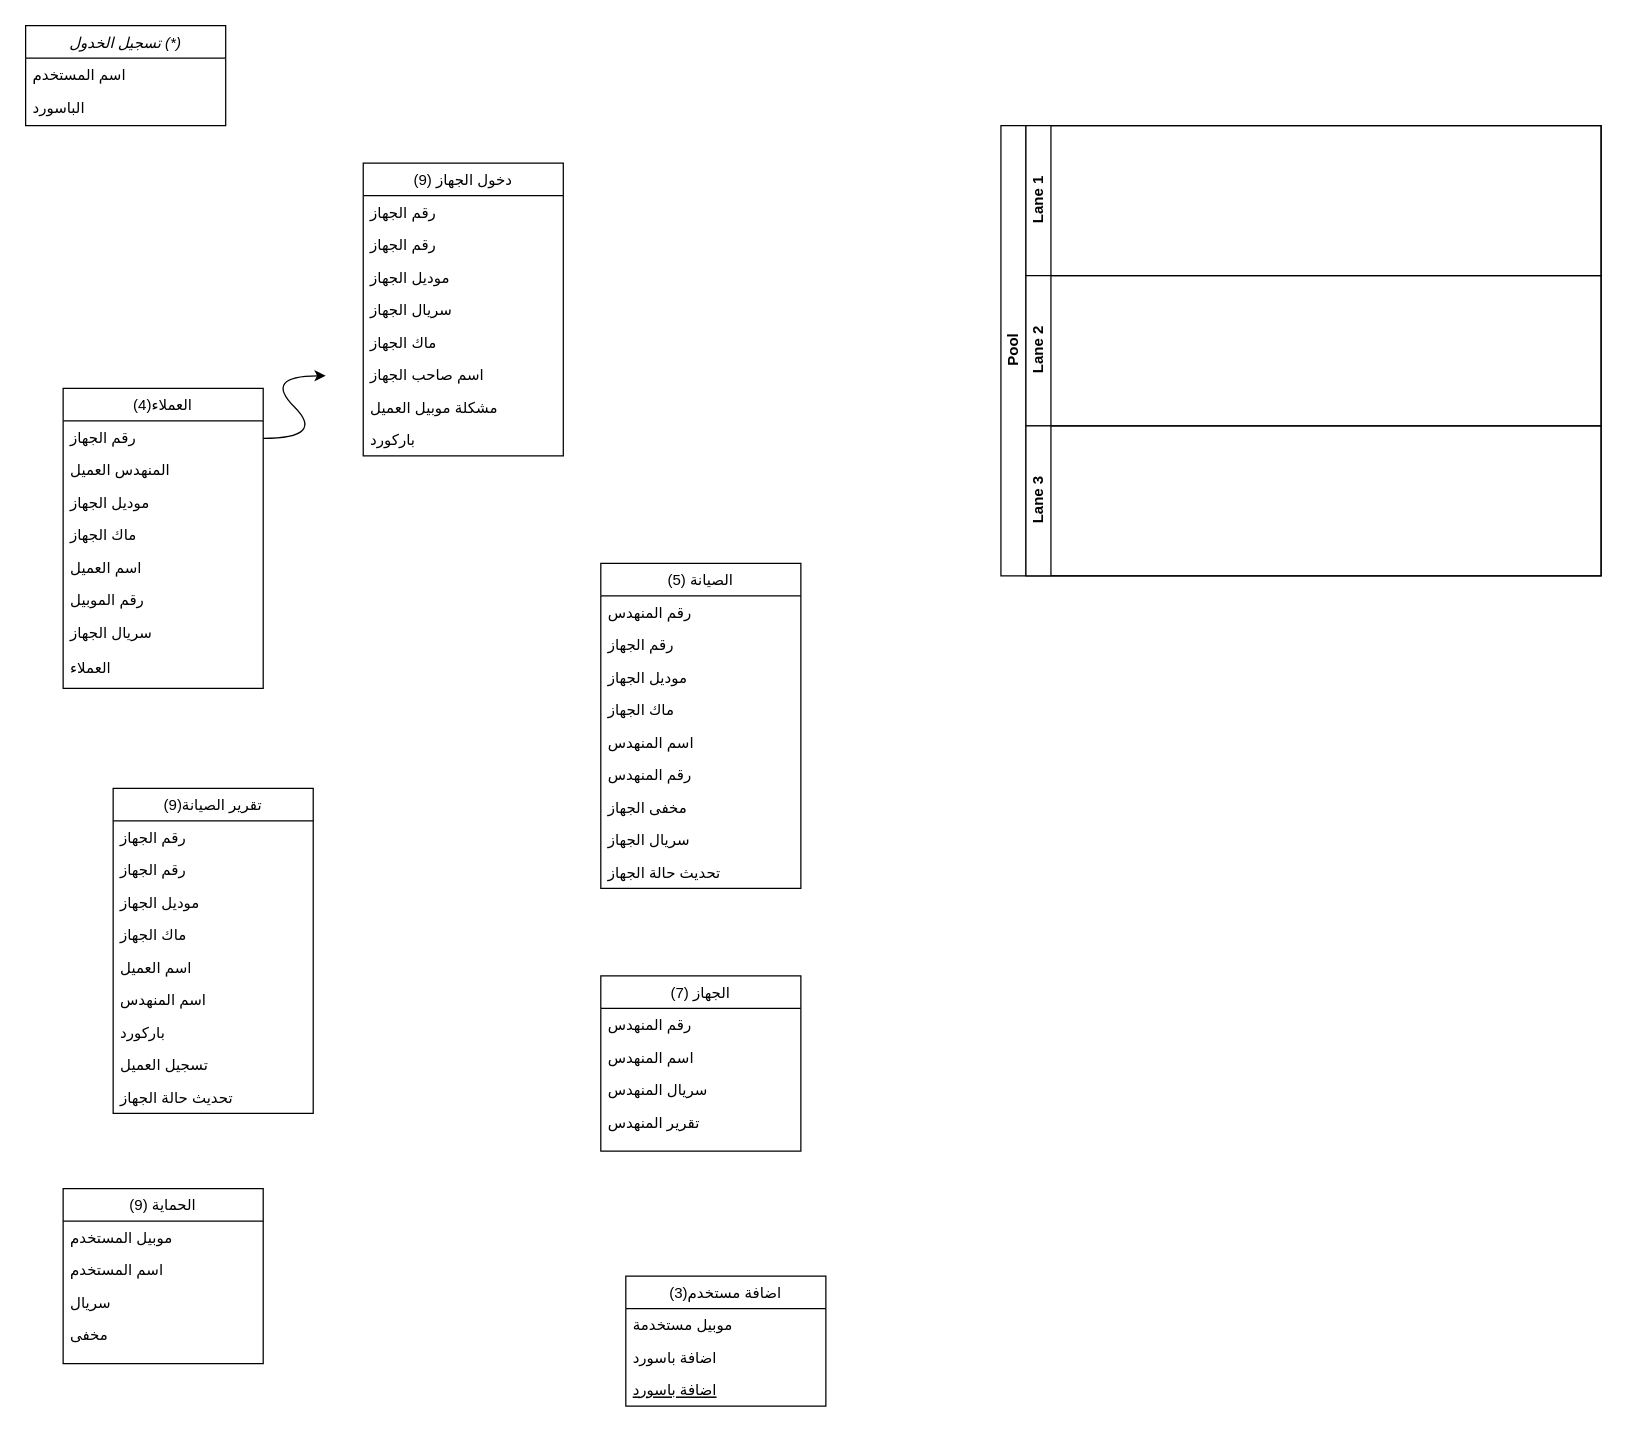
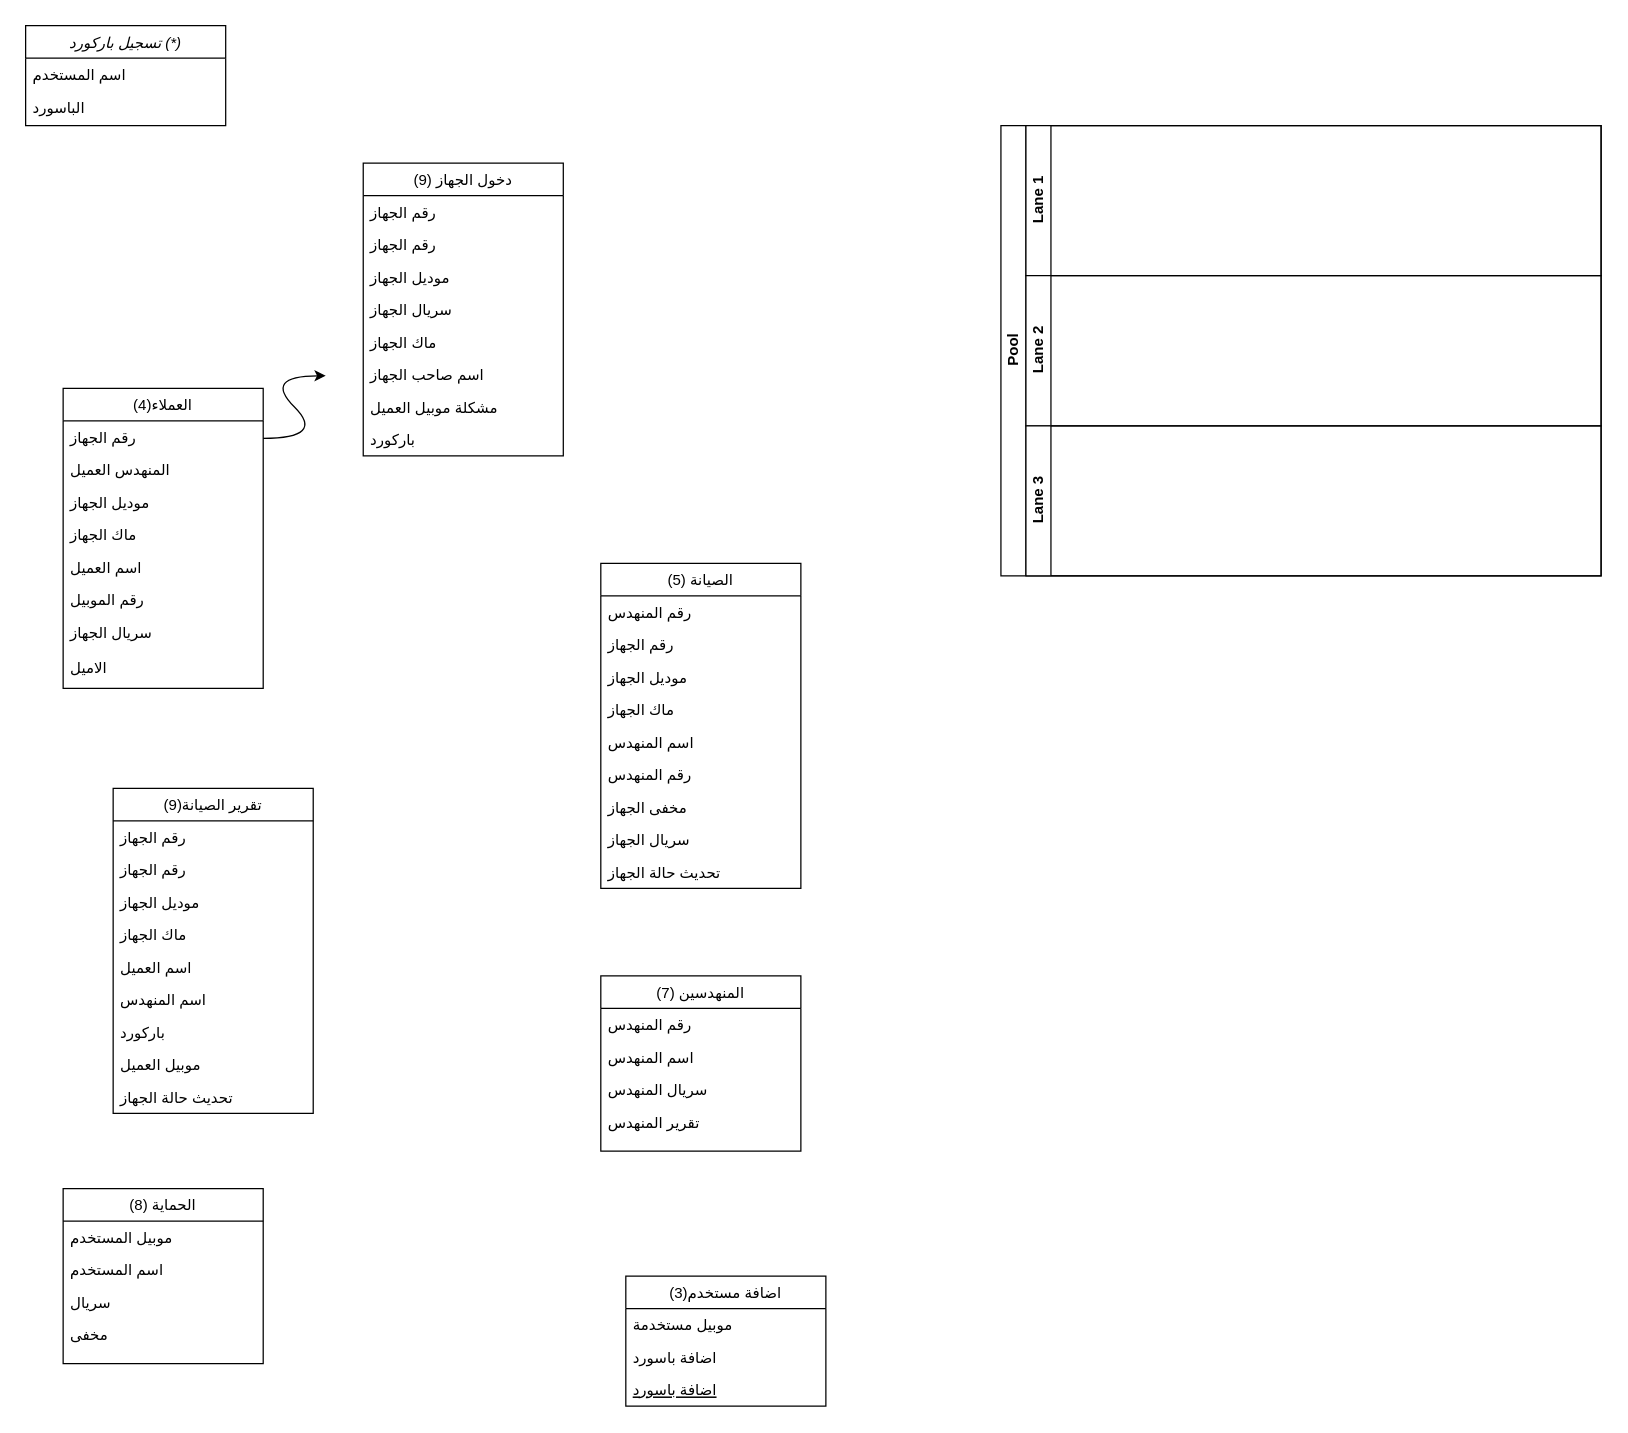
node "تسجيل الخدول (*)": label "تسجيل الخدول (*)" -> "تسجيل باركورد (*)"
node "العملاء": label "العملاء" -> "الاميل"
node "الجهاز (7)": label "الجهاز (7)" -> "المنهدسين (7)"
node "تسجيل العميل": label "تسجيل العميل" -> "موبيل العميل"
node "الحماية (9)": label "الحماية (9)" -> "الحماية (8)"
